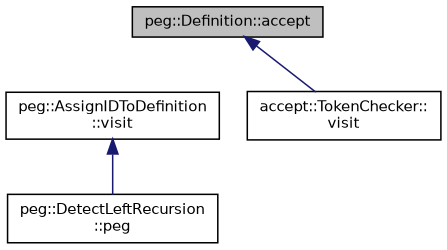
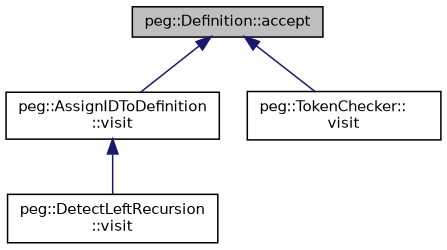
edge "peg::AssignIDToDefinition ::visit" -> "peg::Definition::accept": added
node "accept::TokenChecker:: visit": label "accept::TokenChecker:: visit" -> "peg::TokenChecker:: visit"
node "peg::DetectLeftRecursion ::peg": label "peg::DetectLeftRecursion ::peg" -> "peg::DetectLeftRecursion ::visit"
